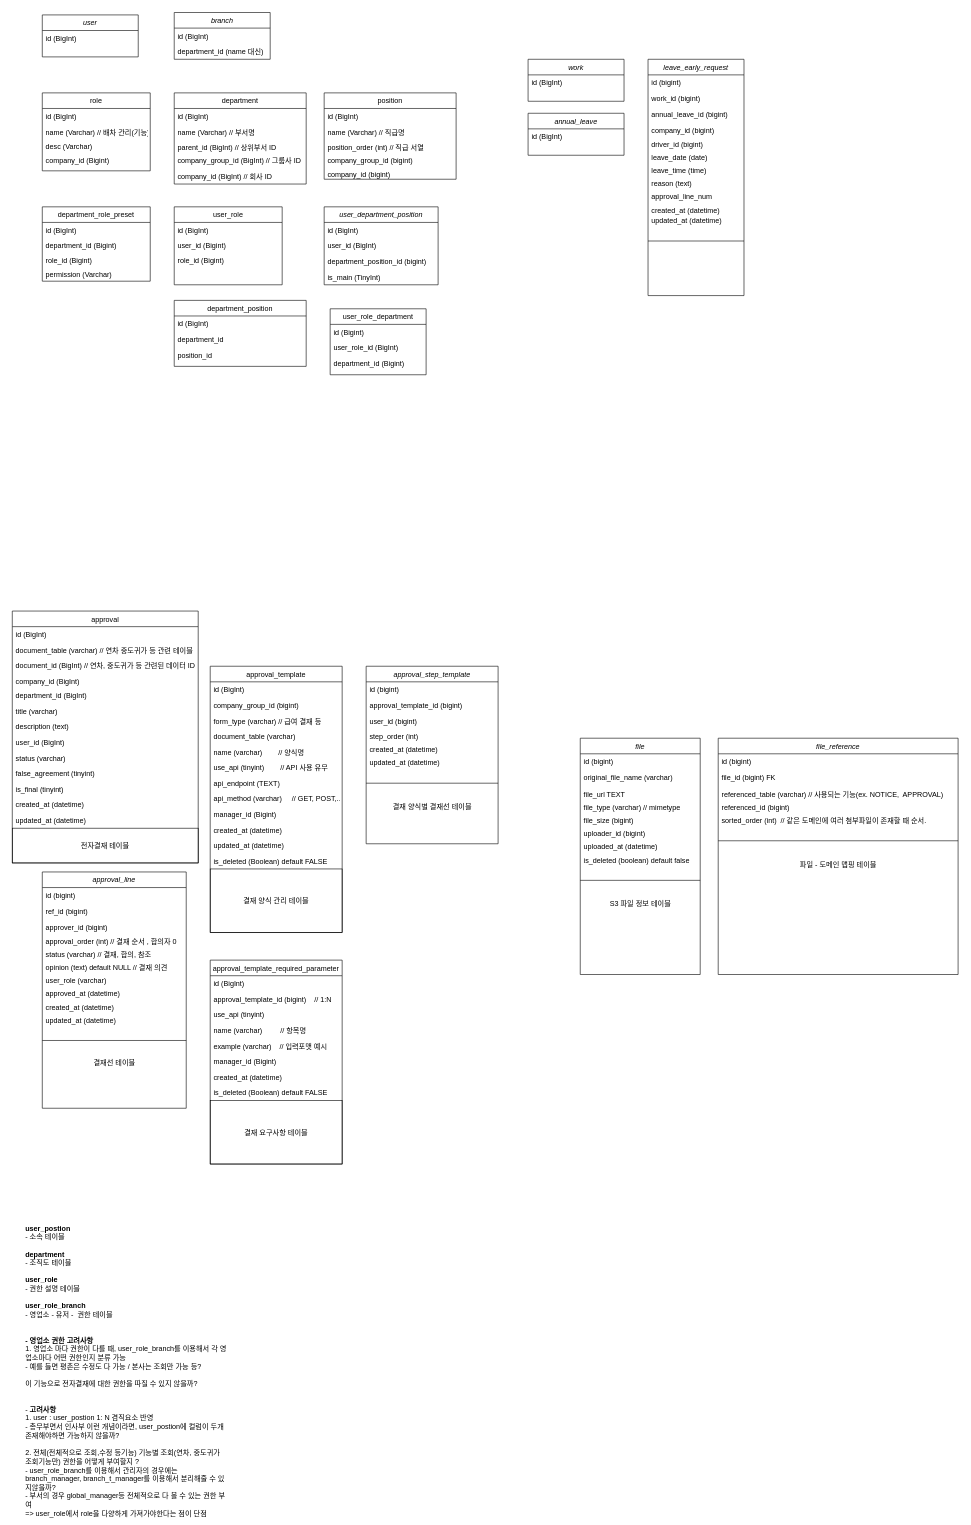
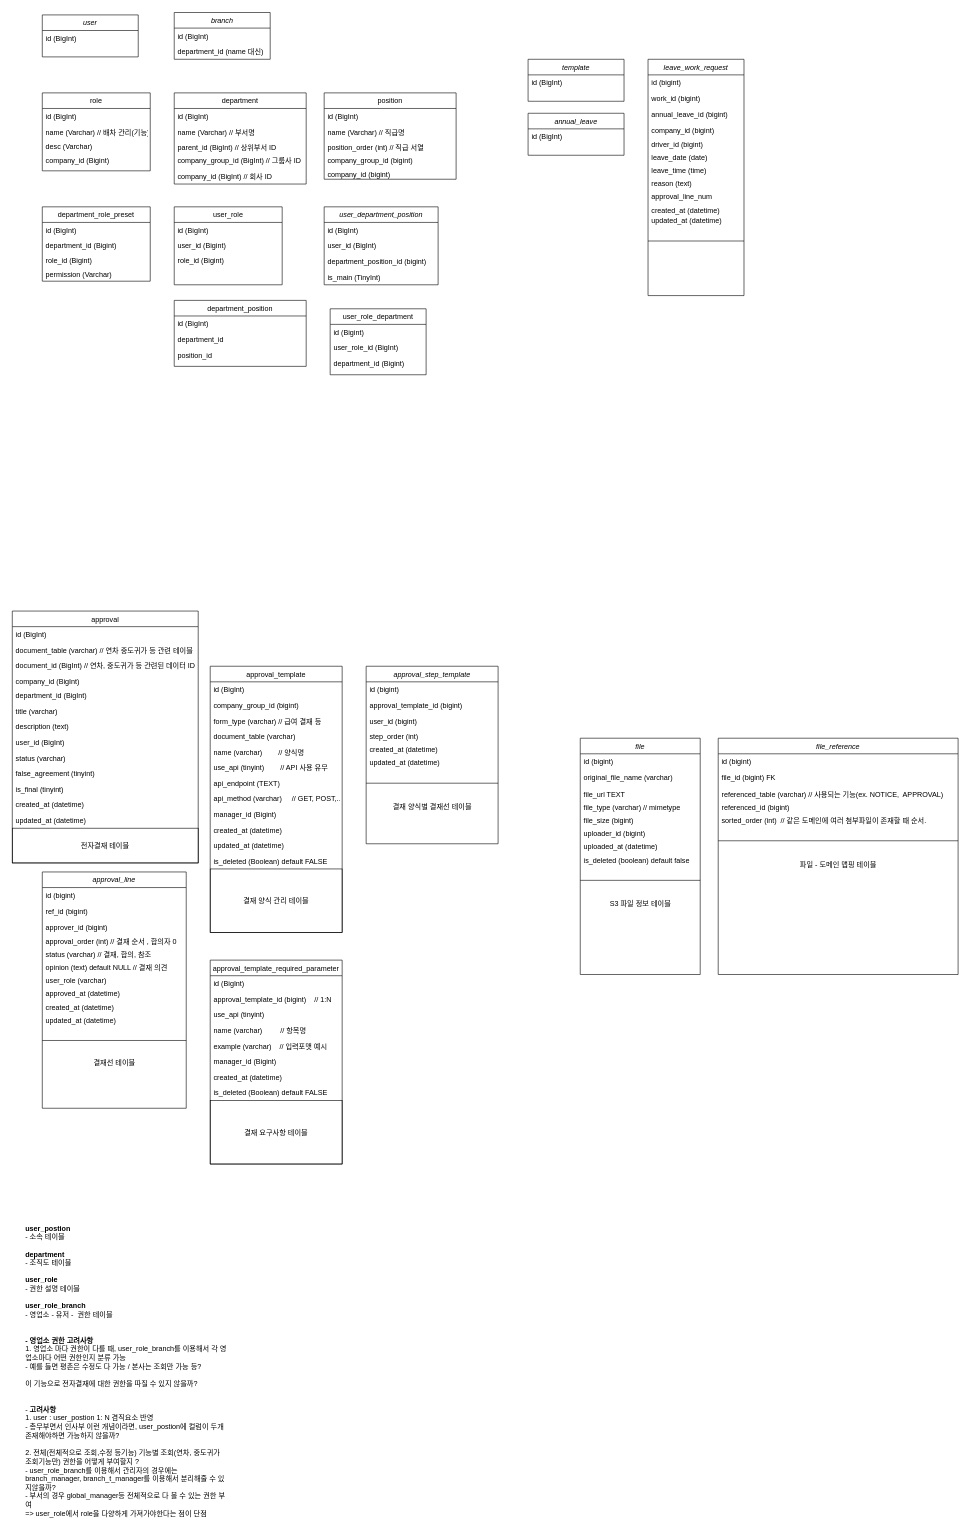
node "work": label "work" -> "template"
node "leave_early_request": label "leave_early_request" -> "leave_work_request"
